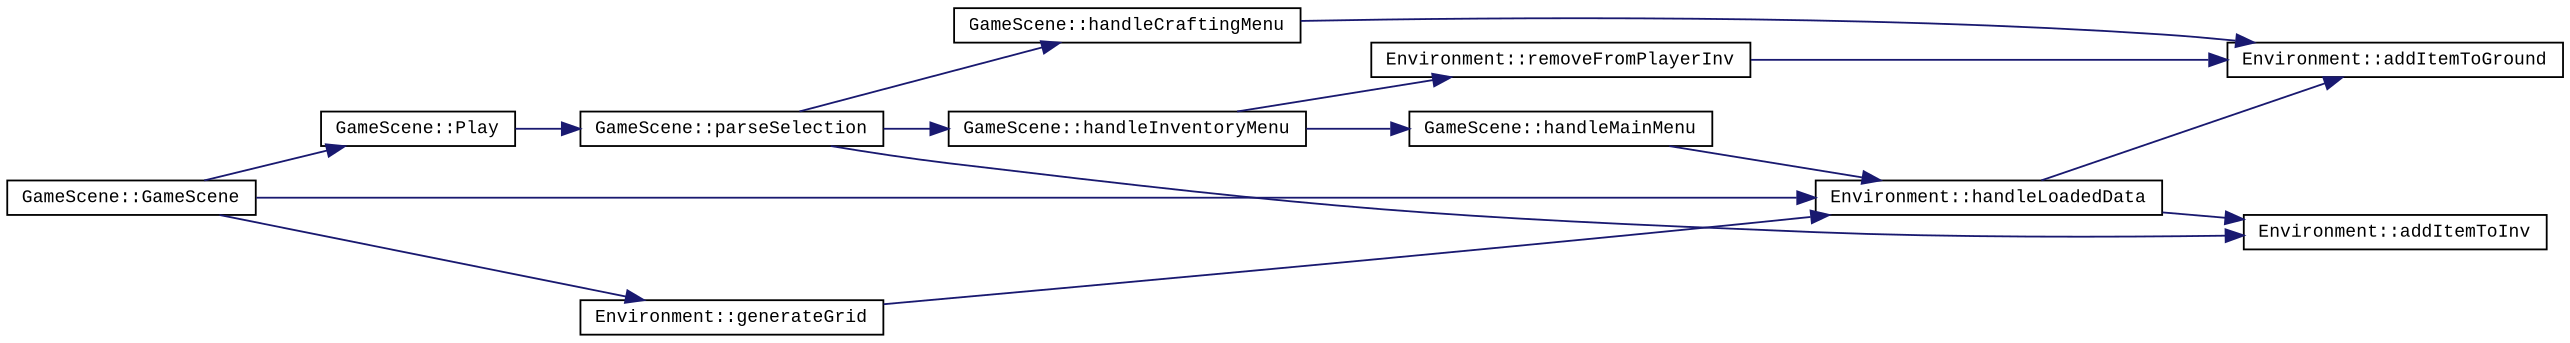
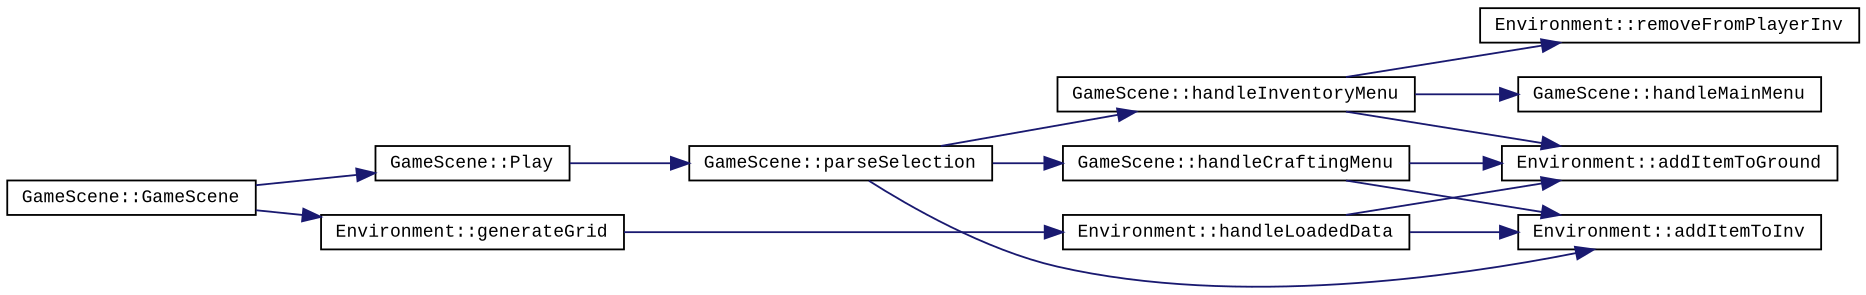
edge "Environment::removeFromPlayerInv" -> "Environment::addItemToGround": now "GameScene::handleInventoryMenu" -> "Environment::addItemToGround"
edge "GameScene::handleMainMenu" -> "Environment::handleLoadedData": removed
edge "GameScene::handleCraftingMenu" -> "Environment::addItemToInv": added
edge "GameScene::GameScene" -> "Environment::handleLoadedData": removed
